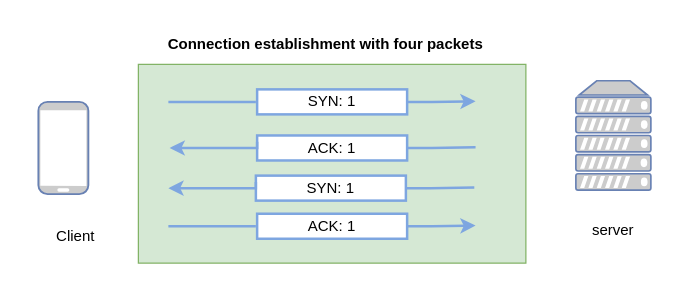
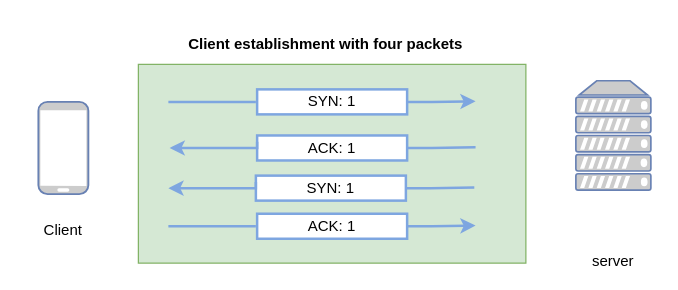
node "Connection establishment with four packets": label "Connection establishment with four packets" -> "Client establishment with four packets"
node "server": moved (613, 230) -> (613, 261)
node "Client": moved (76, 236) -> (63, 230)
